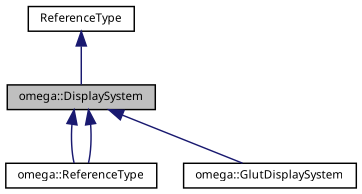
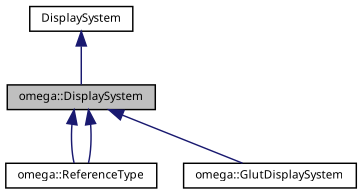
node "ReferenceType": label "ReferenceType" -> "DisplaySystem"
